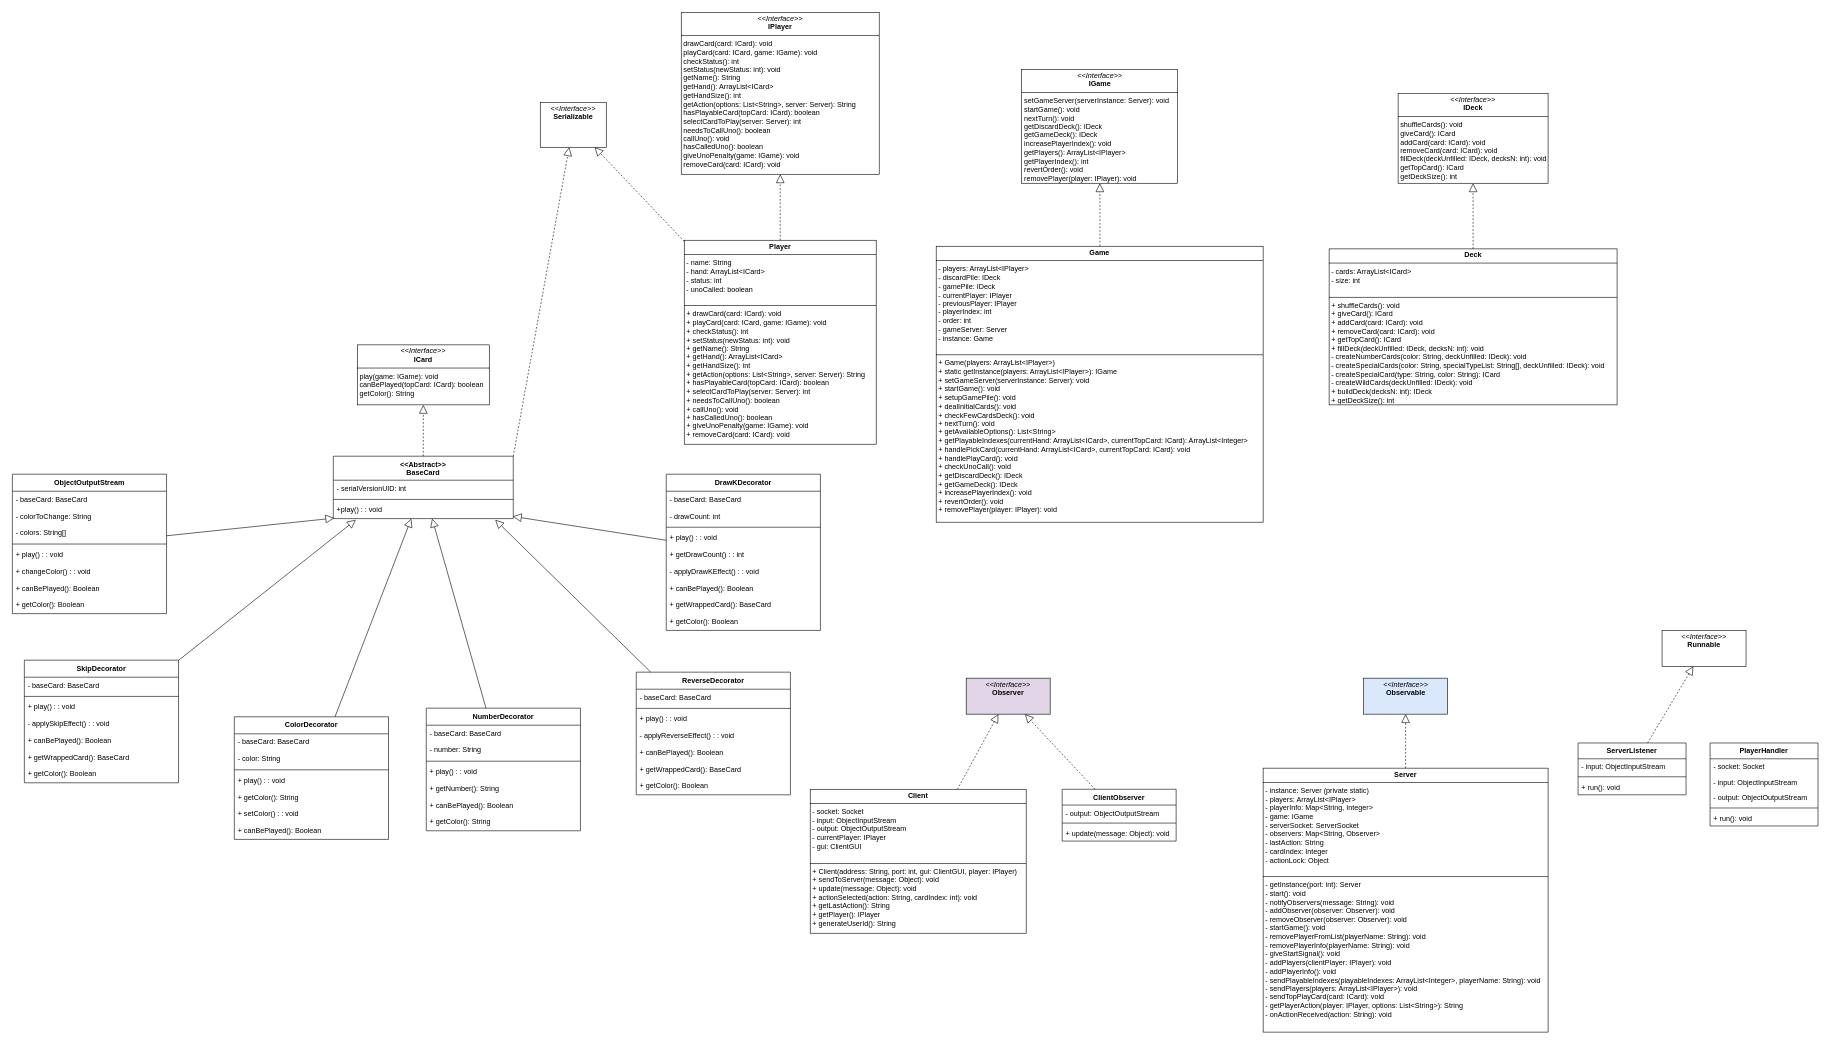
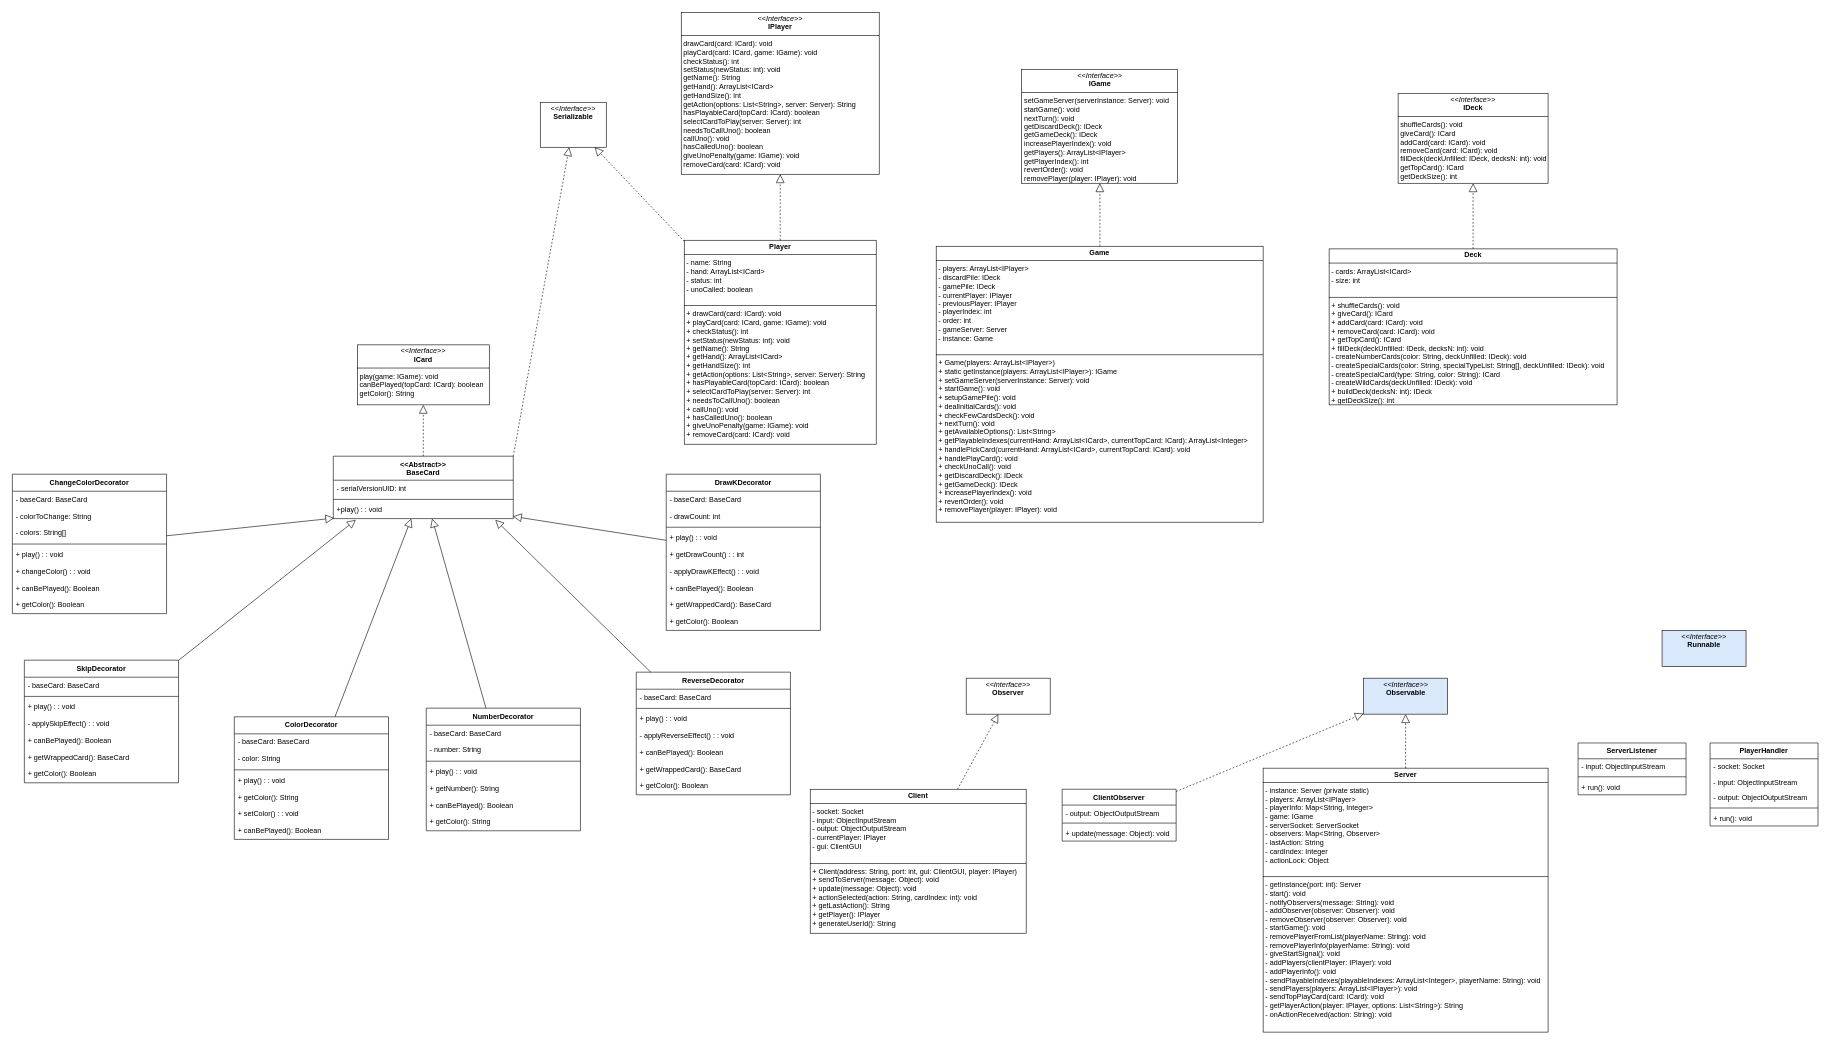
node "ObjectOutputStream": label "ObjectOutputStream" -> "ChangeColorDecorator"
node "<<Interface>> Runnable": fillcolor #ffffff -> #dae8fc
node "<<Interface>> Observer": fillcolor #e1d5e7 -> #ffffff
edge "ServerListener" -> "<<Interface>> Runnable": removed
edge "ClientObserver" -> "<<Interface>> Observer": now "ClientObserver" -> "<<Interface>> Observable"
